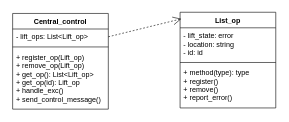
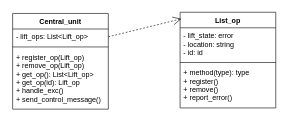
node "Central_control": label "Central_control" -> "Central_unit"
